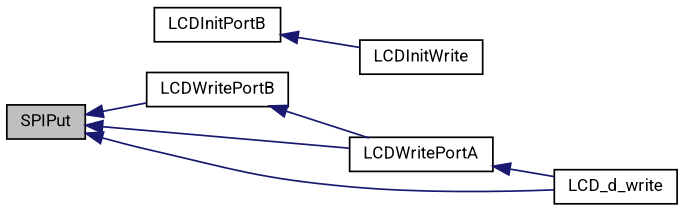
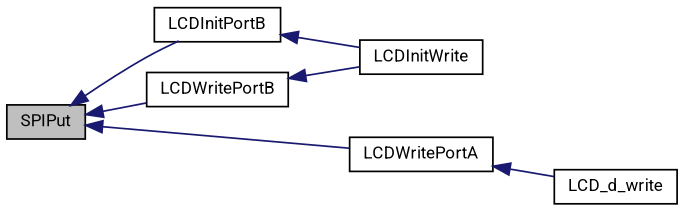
edge "LCDWritePortA" -> "LCDWritePortB": now "LCDInitWrite" -> "LCDWritePortB"
edge "LCD_d_write" -> "SPIPut": now "LCDInitPortB" -> "SPIPut"
